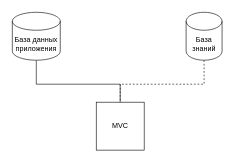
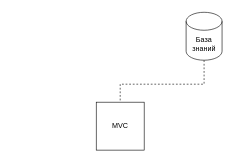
node "База данных приложения": removed
edge "База данных приложения" -- "MVC": removed
